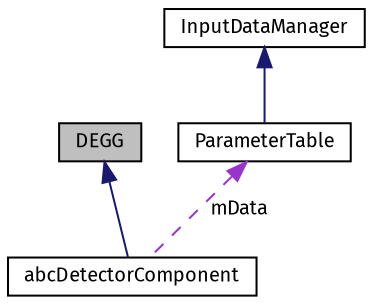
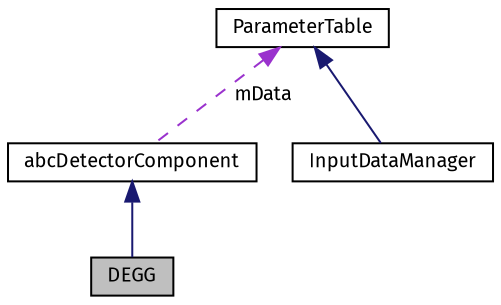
edge "ParameterTable" -> "InputDataManager": reversed
edge "abcDetectorComponent" -> "DEGG": reversed
